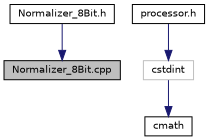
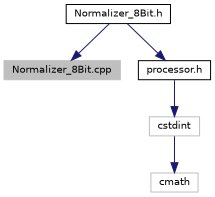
edge "Normalizer_8Bit.h" -> "processor.h": added
node "Normalizer_8Bit.cpp": color black -> grey75
node "cmath": color black -> grey75
